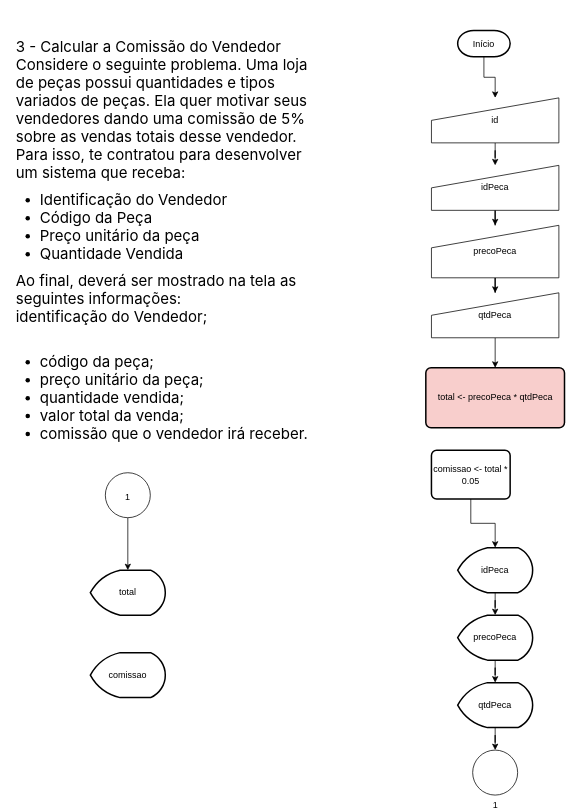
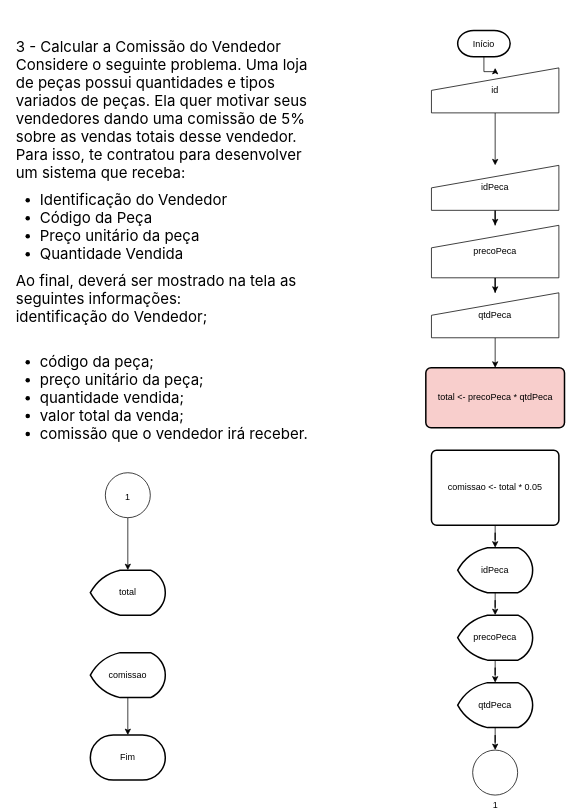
node "id": moved (495, 120) -> (495, 90)
node "comissao <- total * 0.05": size 79x49 -> 128x75
edge "comissao" -> "Fim": added
node "Fim": added
